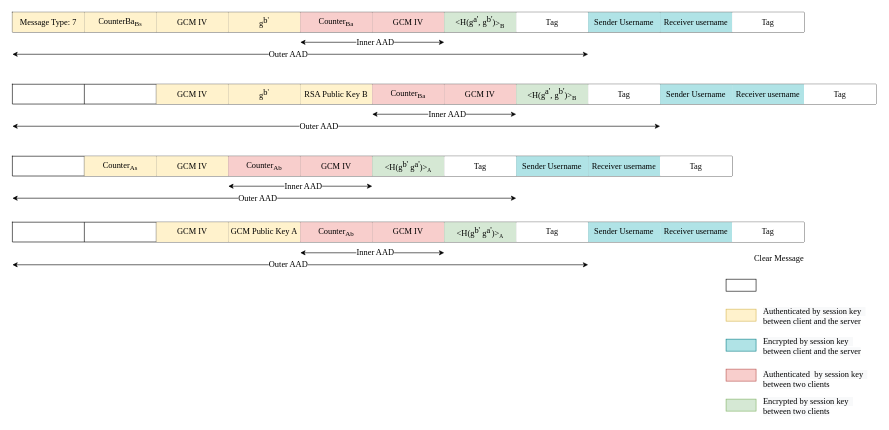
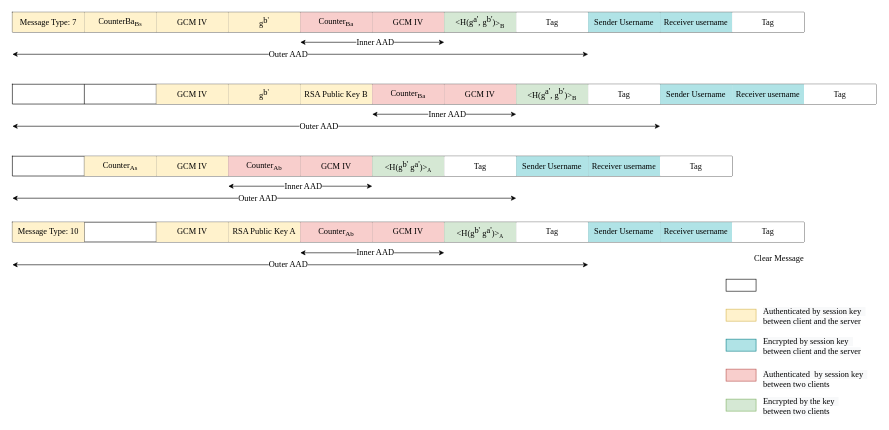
node "Message Type: 10": added
node "GCM Public Key A": label "GCM Public Key A" -> "RSA Public Key A"
node "Encrypted by session key between two clients": label "Encrypted by session key between two clients" -> "Encrypted by the key between two clients"
